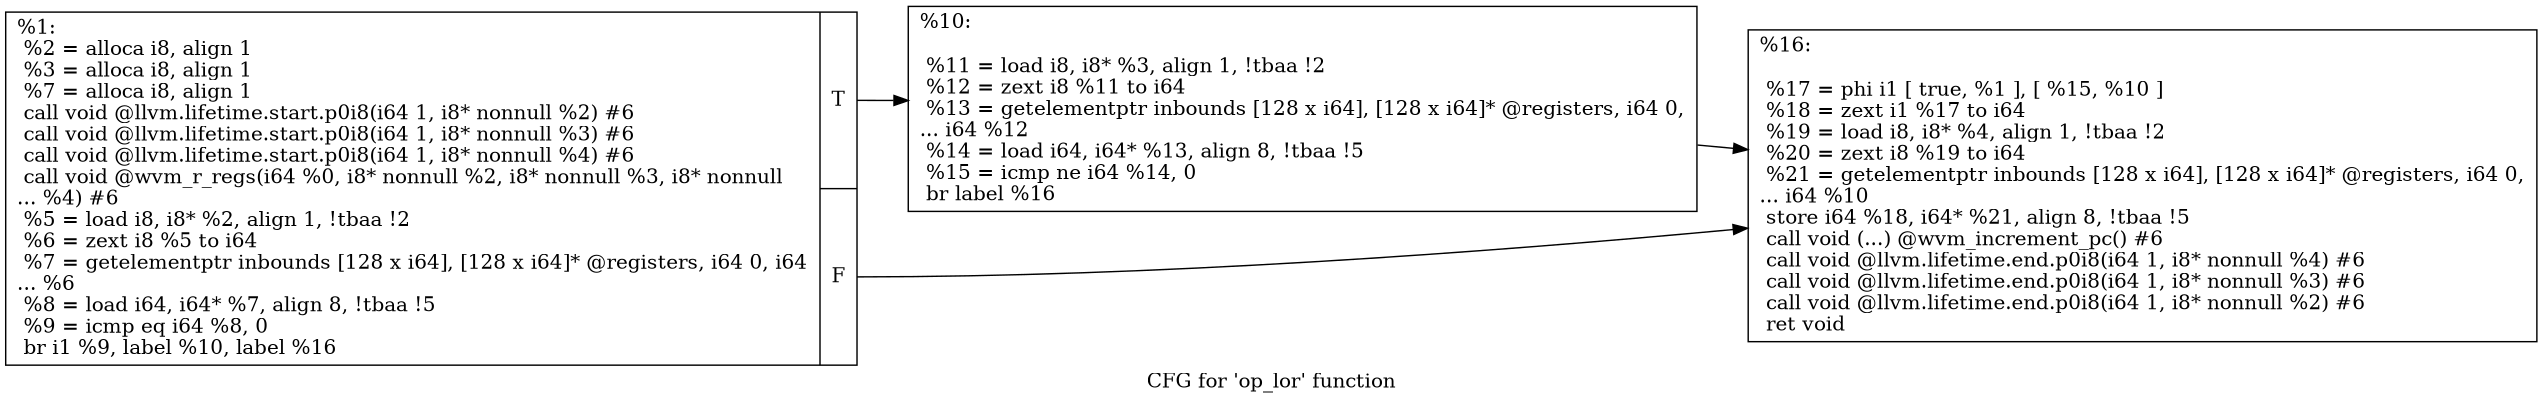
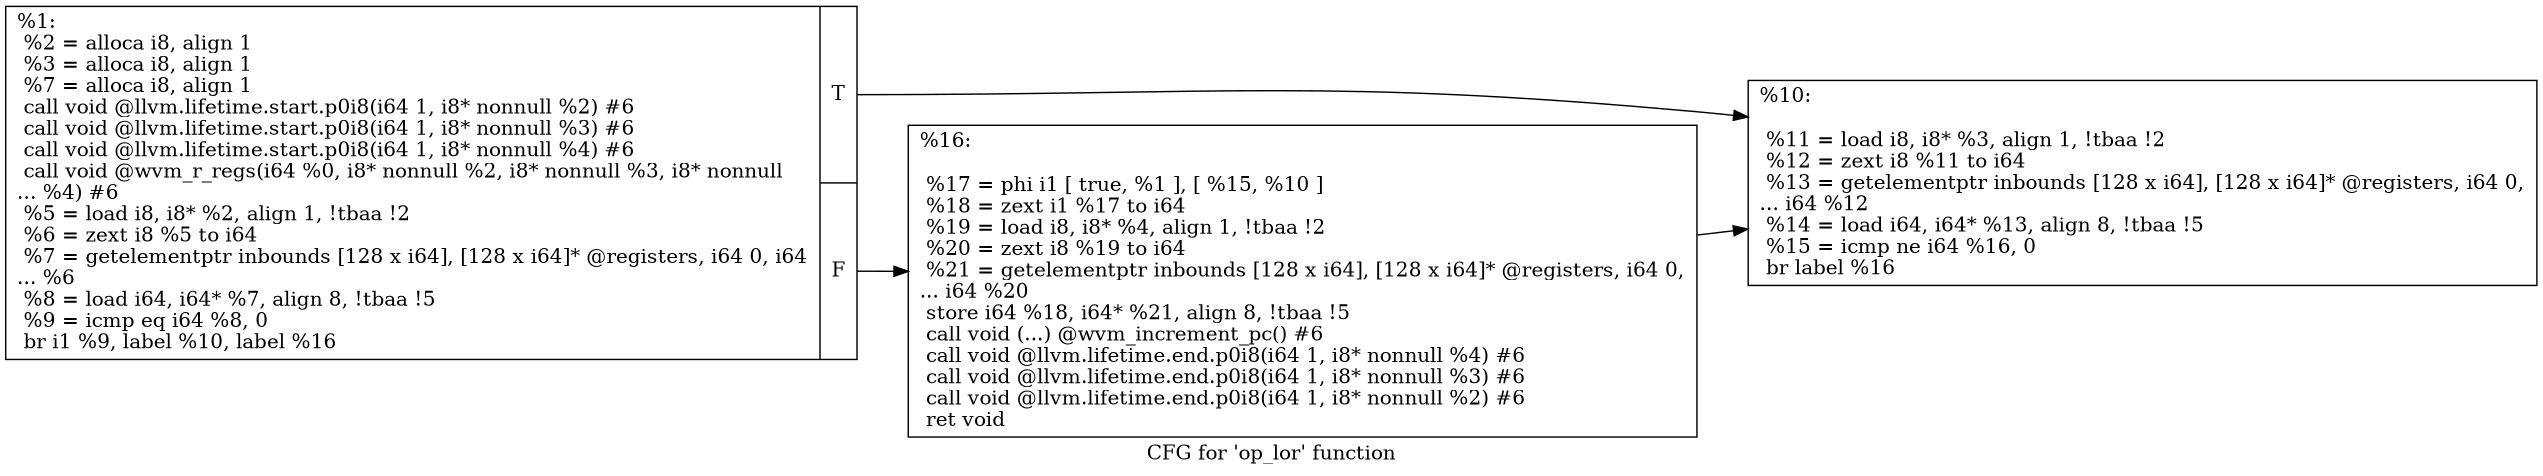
edge "%10:" -> "%16:": reversed
node "%10:": text "%15 = icmp ne i64 %14, 0" -> "%15 = icmp ne i64 %16, 0"
node "%16:": text "... i64 %10" -> "... i64 %20"
